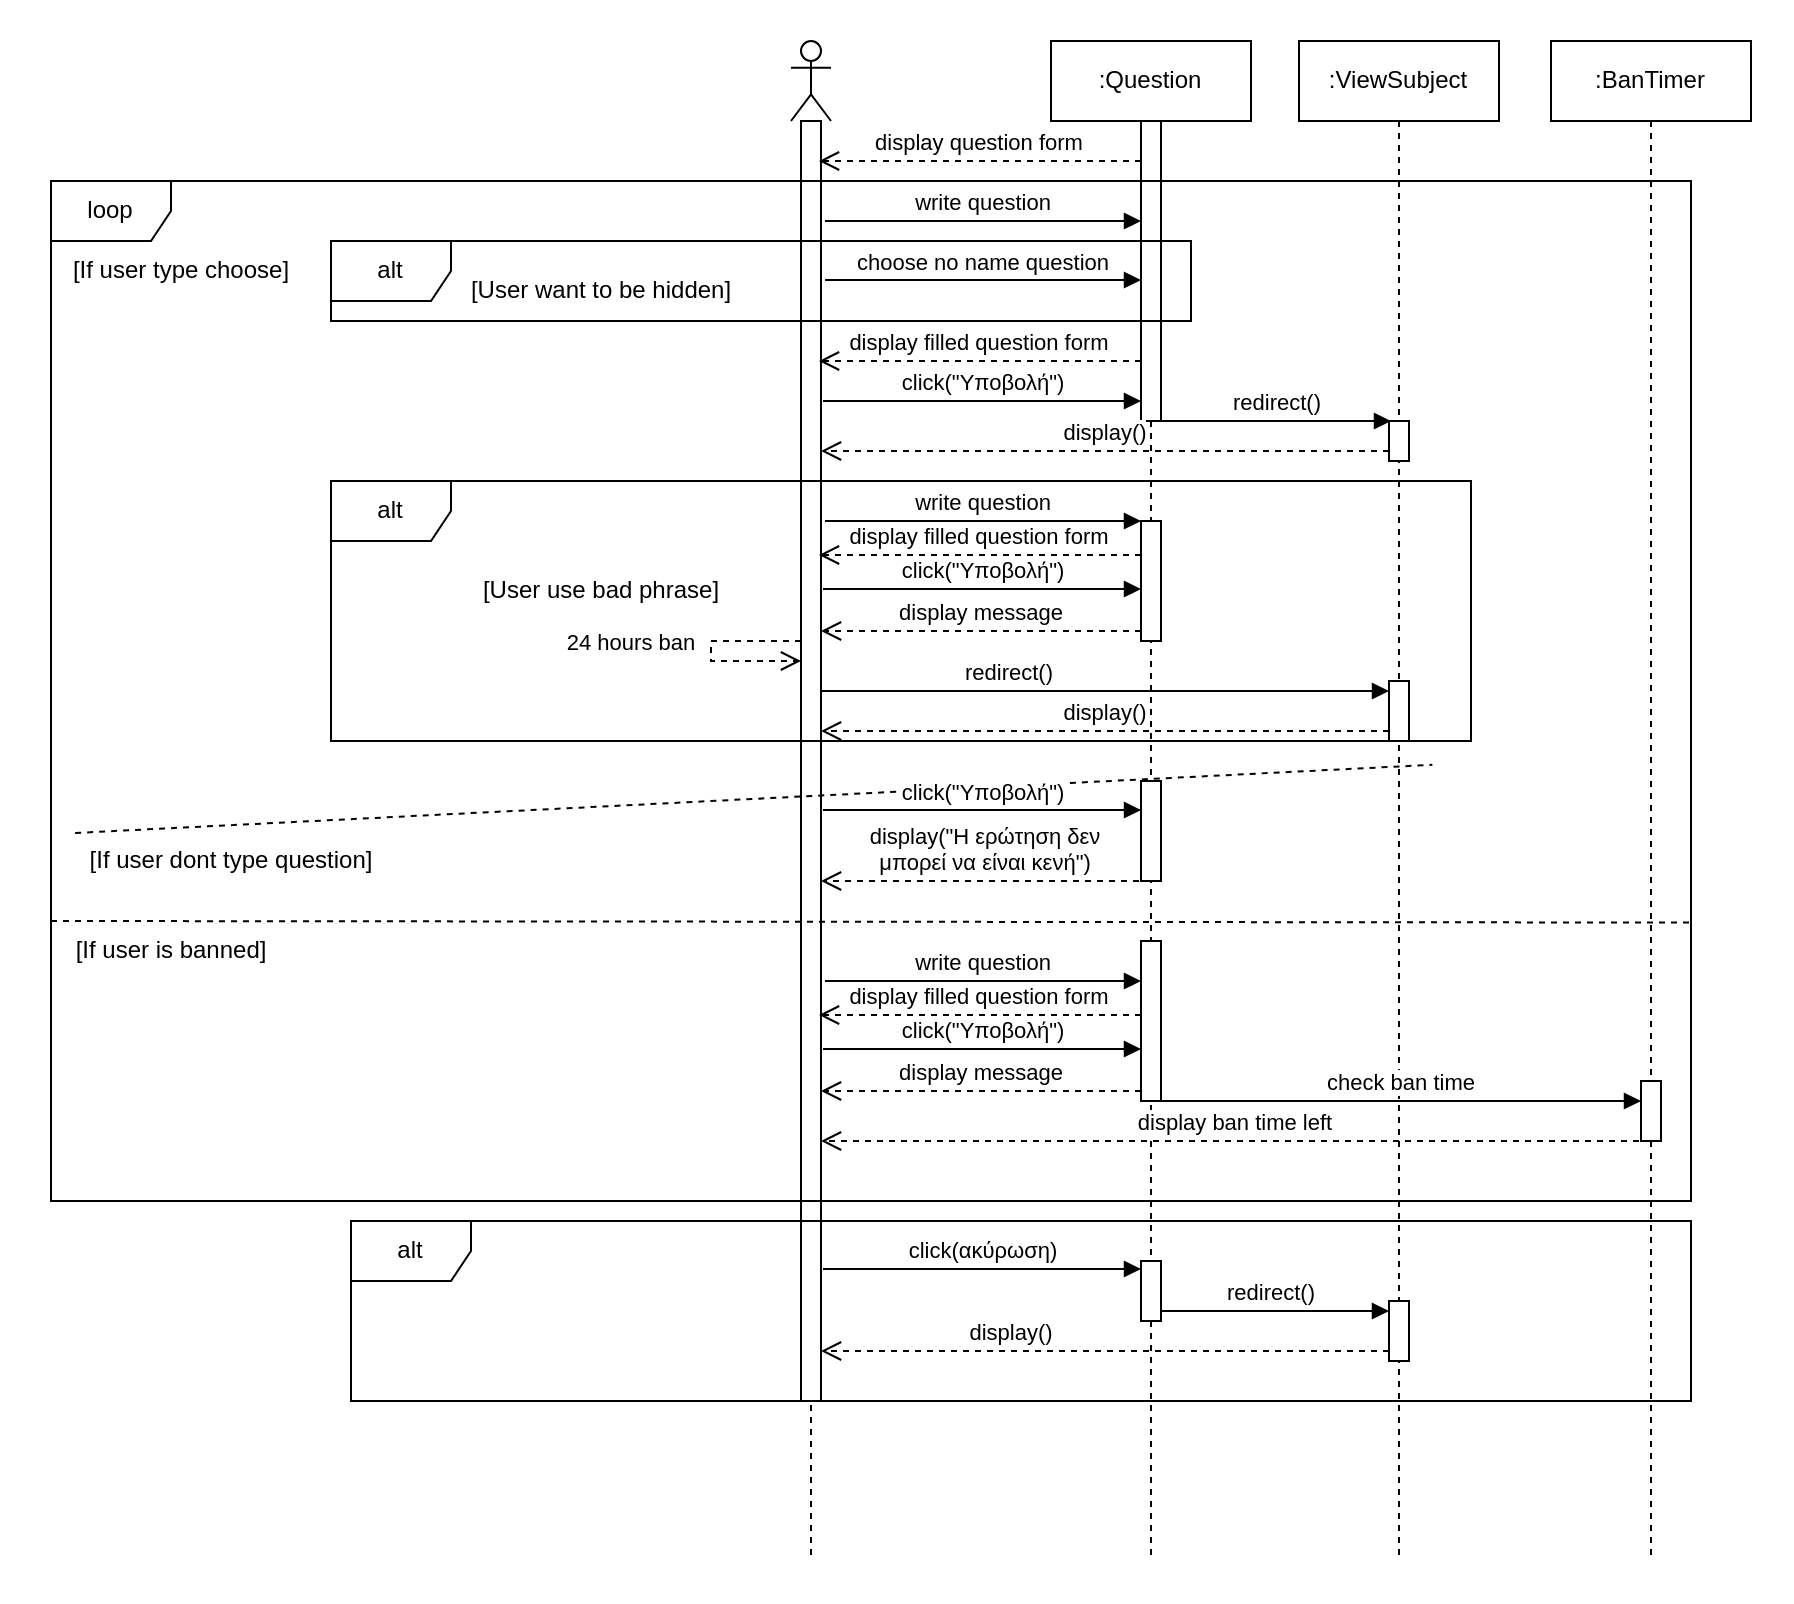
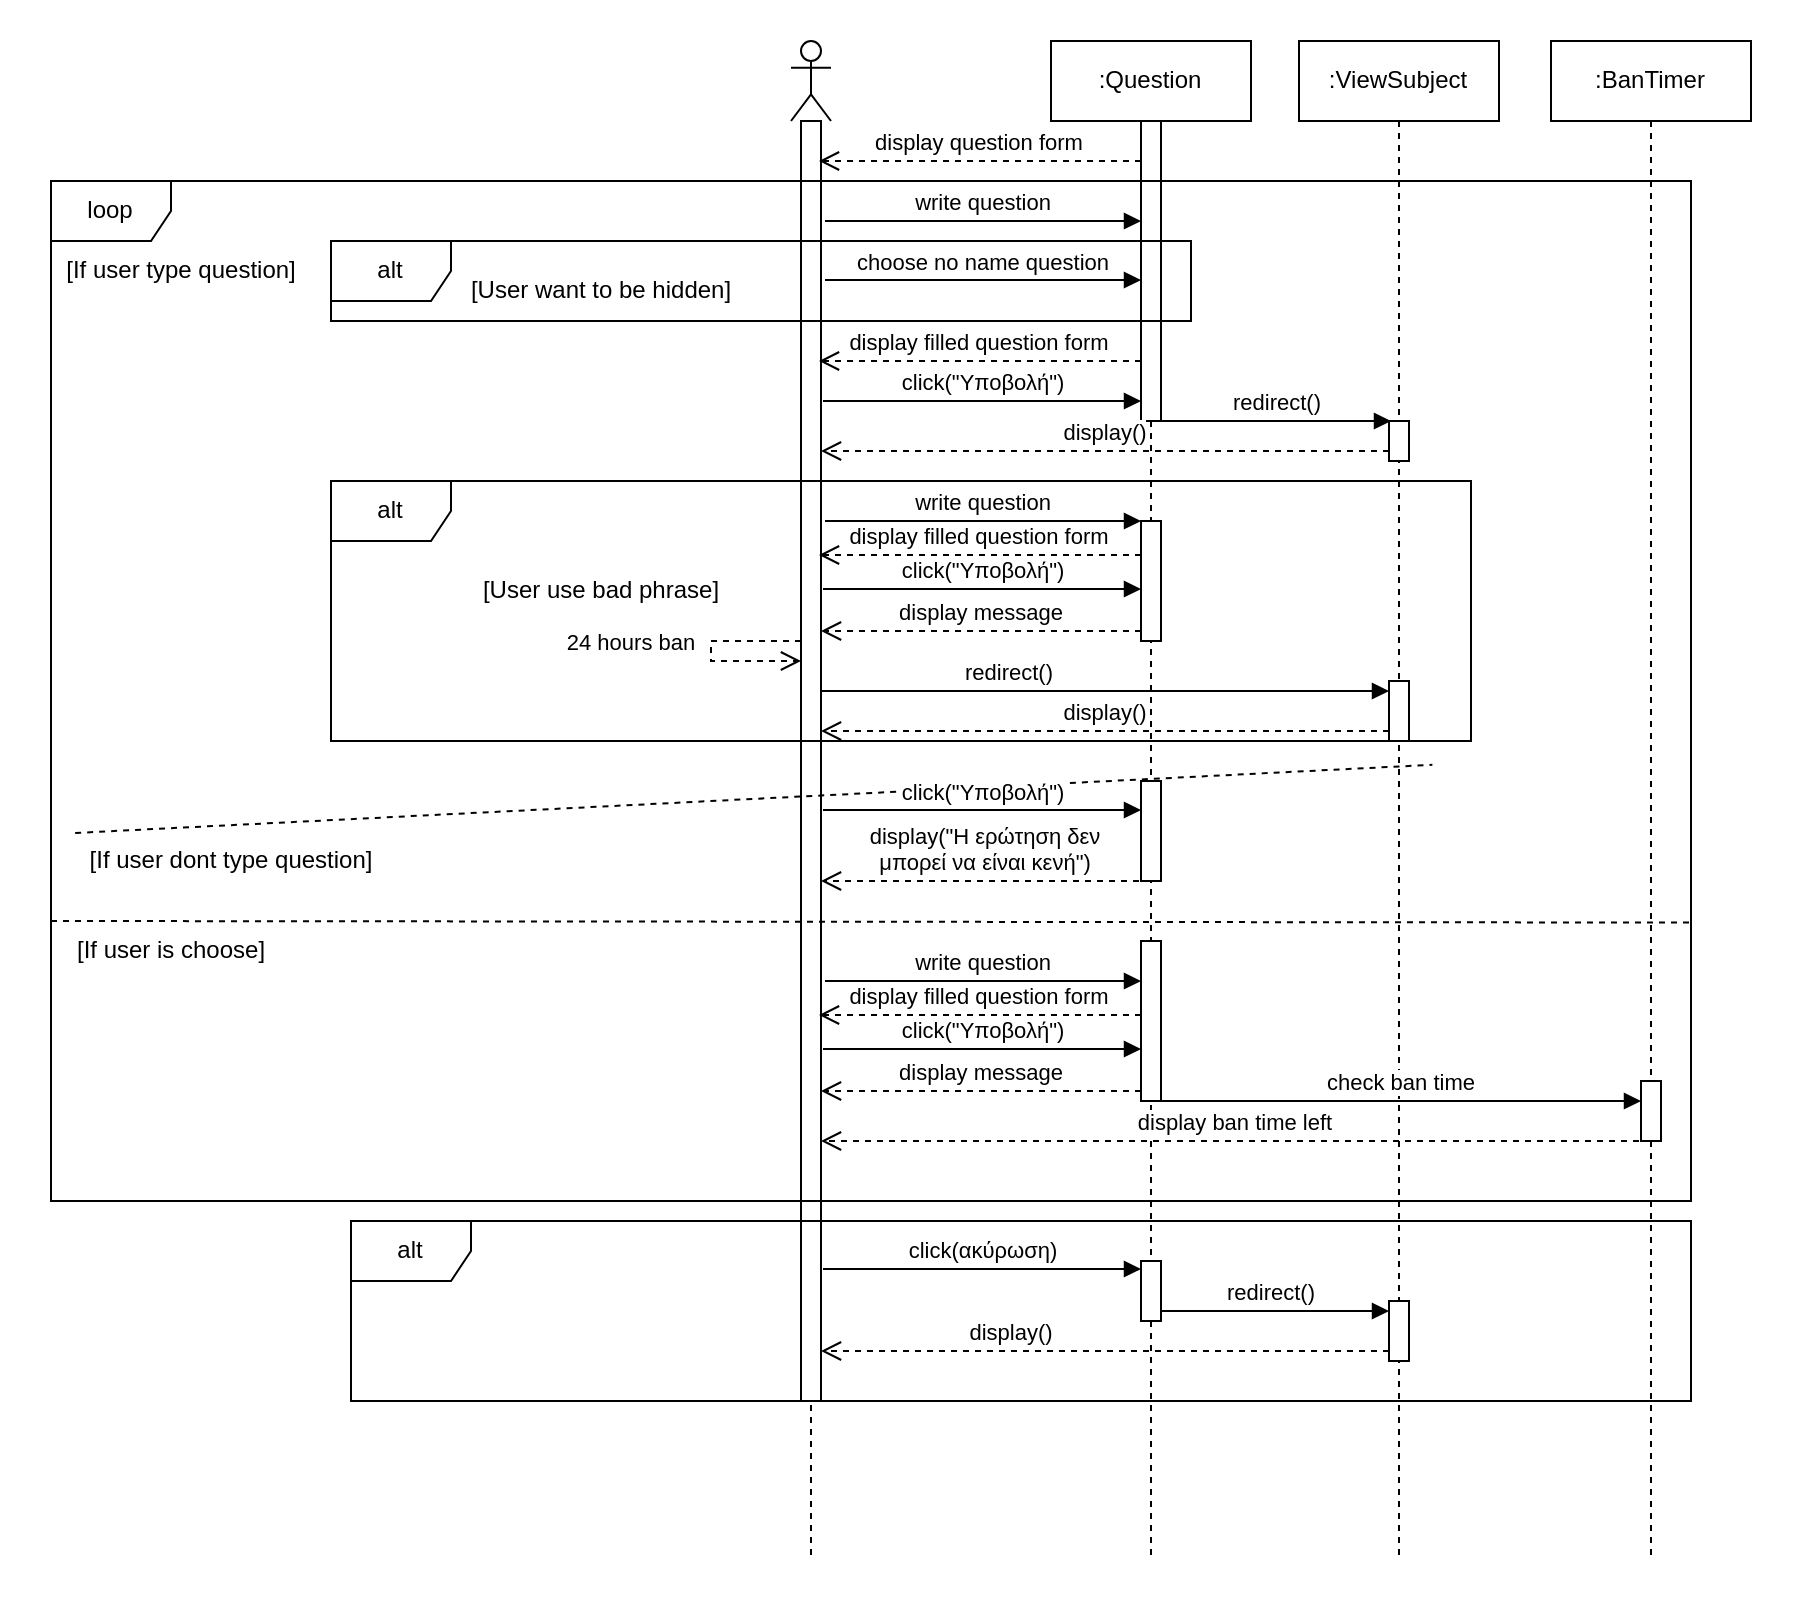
node "[If user type choose]": label "[If user type choose]" -> "[If user type question]"
node "[If user is banned]": label "[If user is banned]" -> "[If user is choose]"
